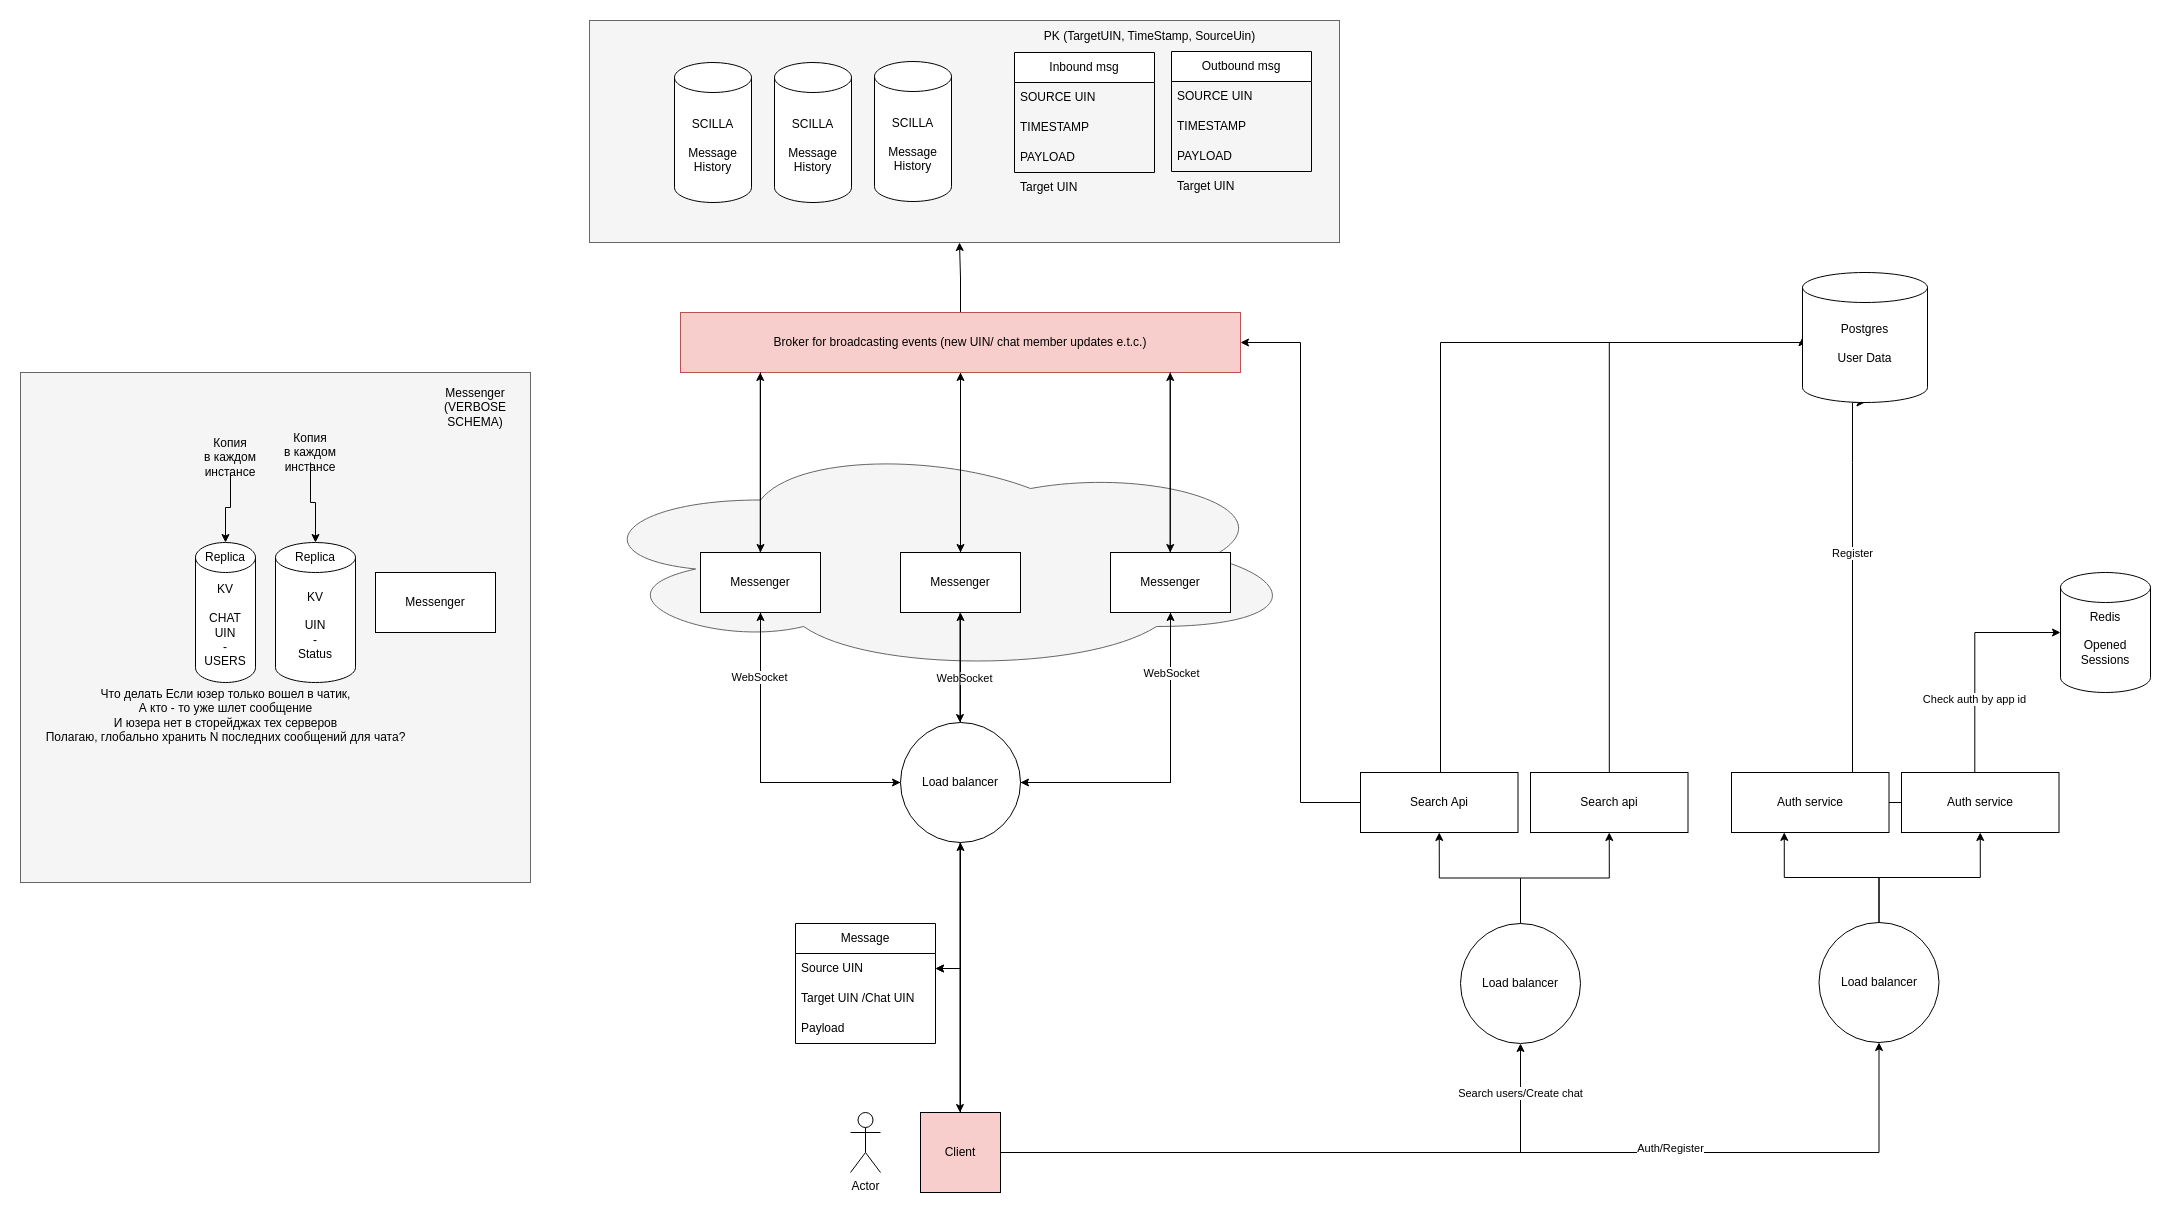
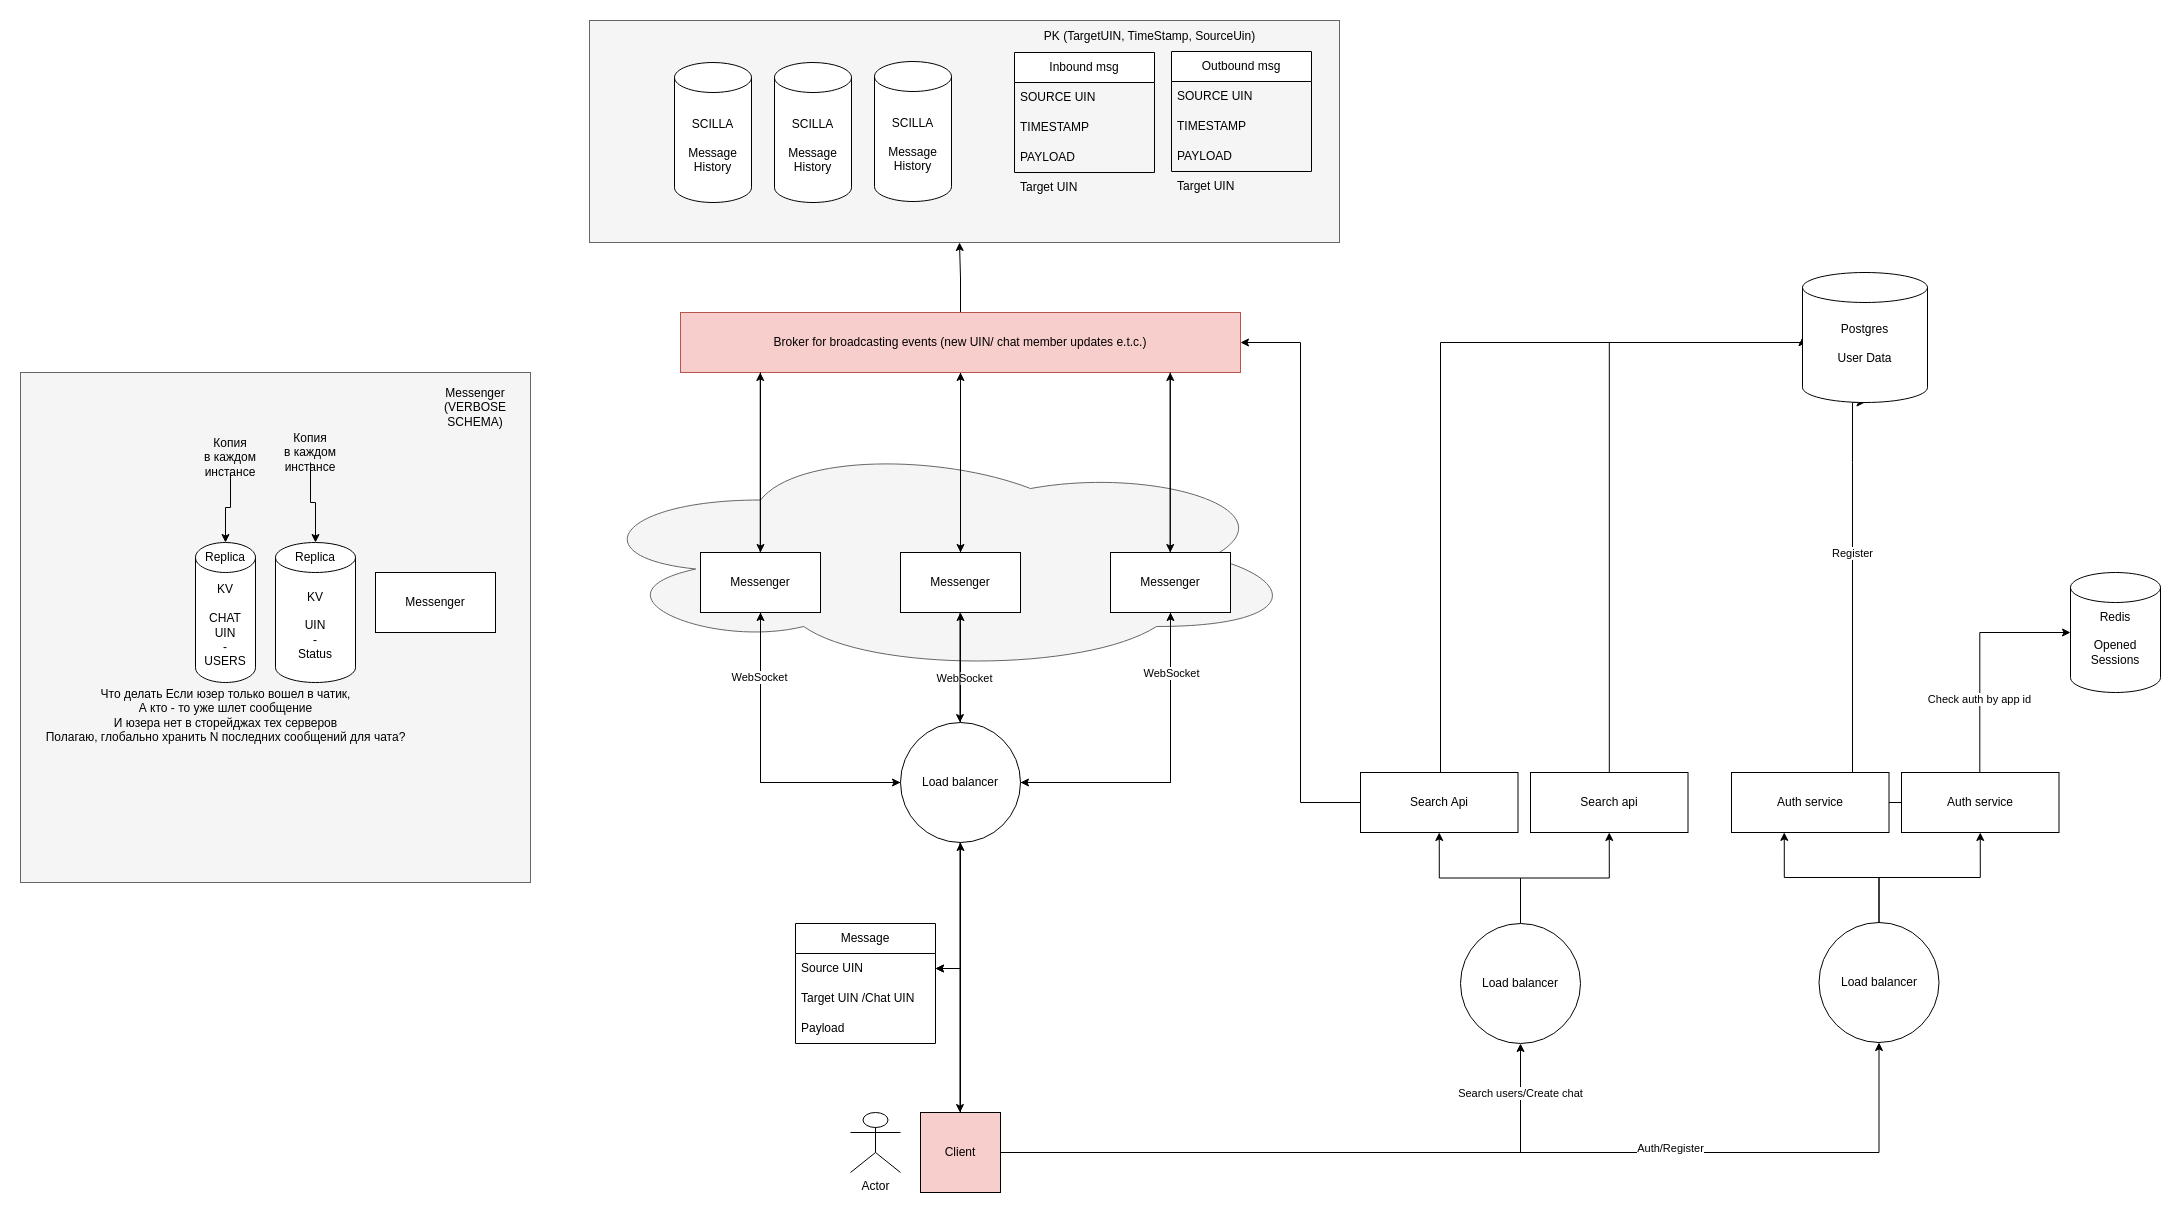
node "Redis Opened Sessions": moved (2106, 633) -> (2116, 633)
node "Actor": size 30x60 -> 50x60
